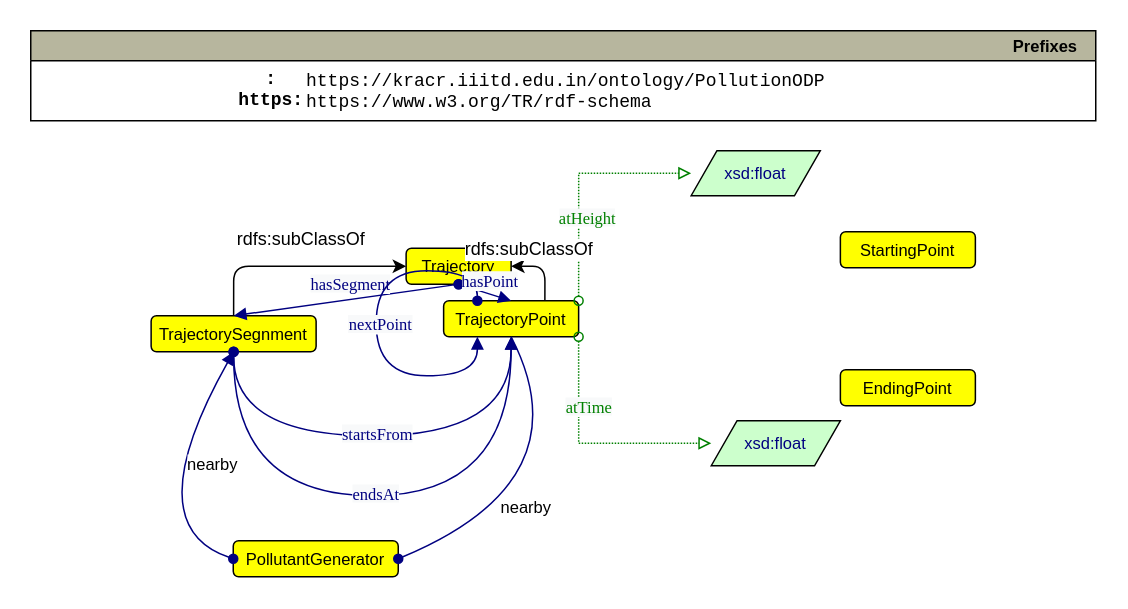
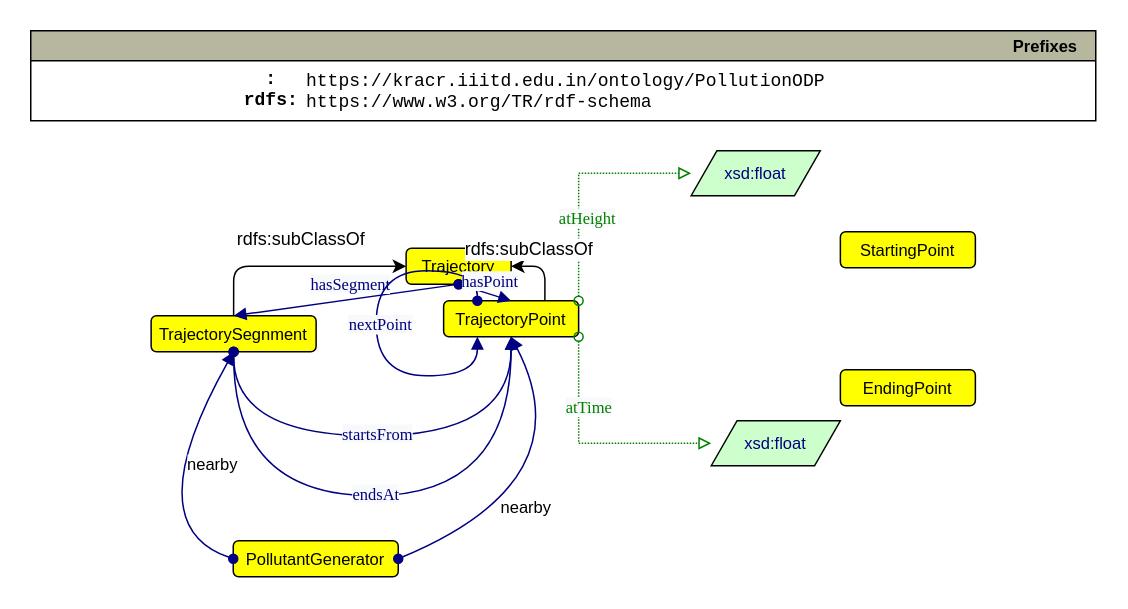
node ": https:": label ": https:" -> ": rdfs:"
edge "TrajectoryPoint" -> "PollutantGenerator": arrowhead none -> block
